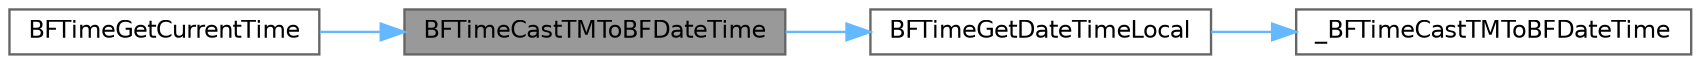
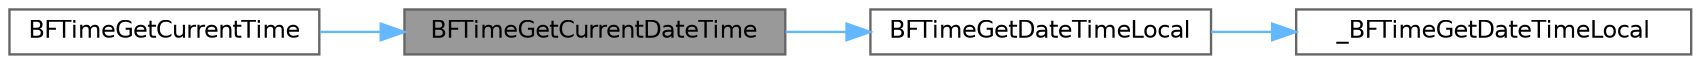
node "BFTimeCastTMToBFDateTime": label "BFTimeCastTMToBFDateTime" -> "BFTimeGetCurrentDateTime"
node "_BFTimeCastTMToBFDateTime": label "_BFTimeCastTMToBFDateTime" -> "_BFTimeGetDateTimeLocal"
